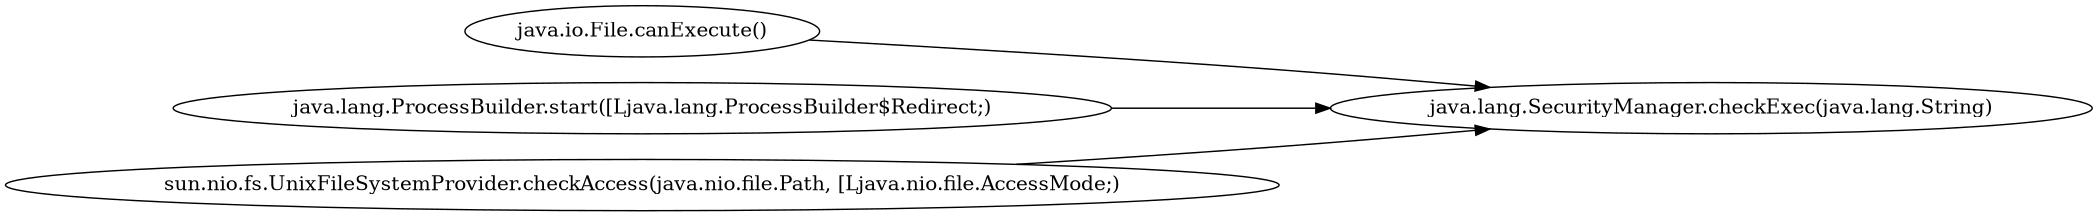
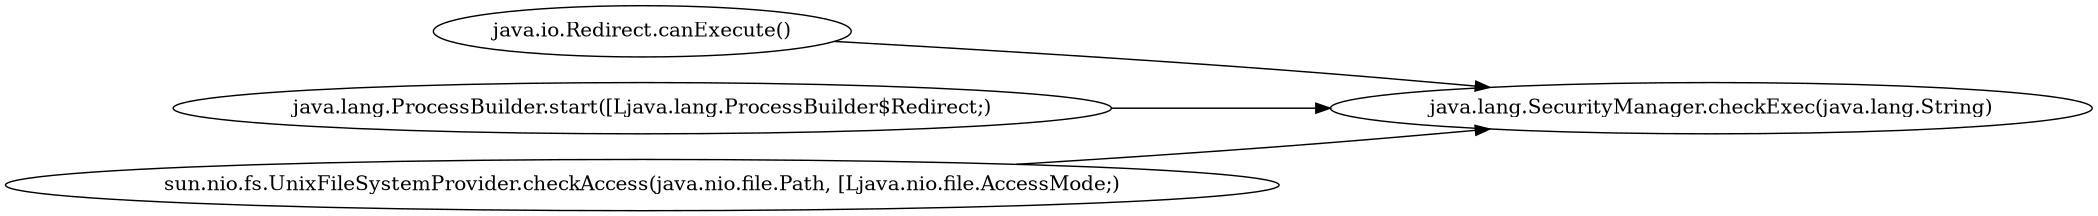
node "java.io.File.canExecute()": label "java.io.File.canExecute()" -> "java.io.Redirect.canExecute()"
